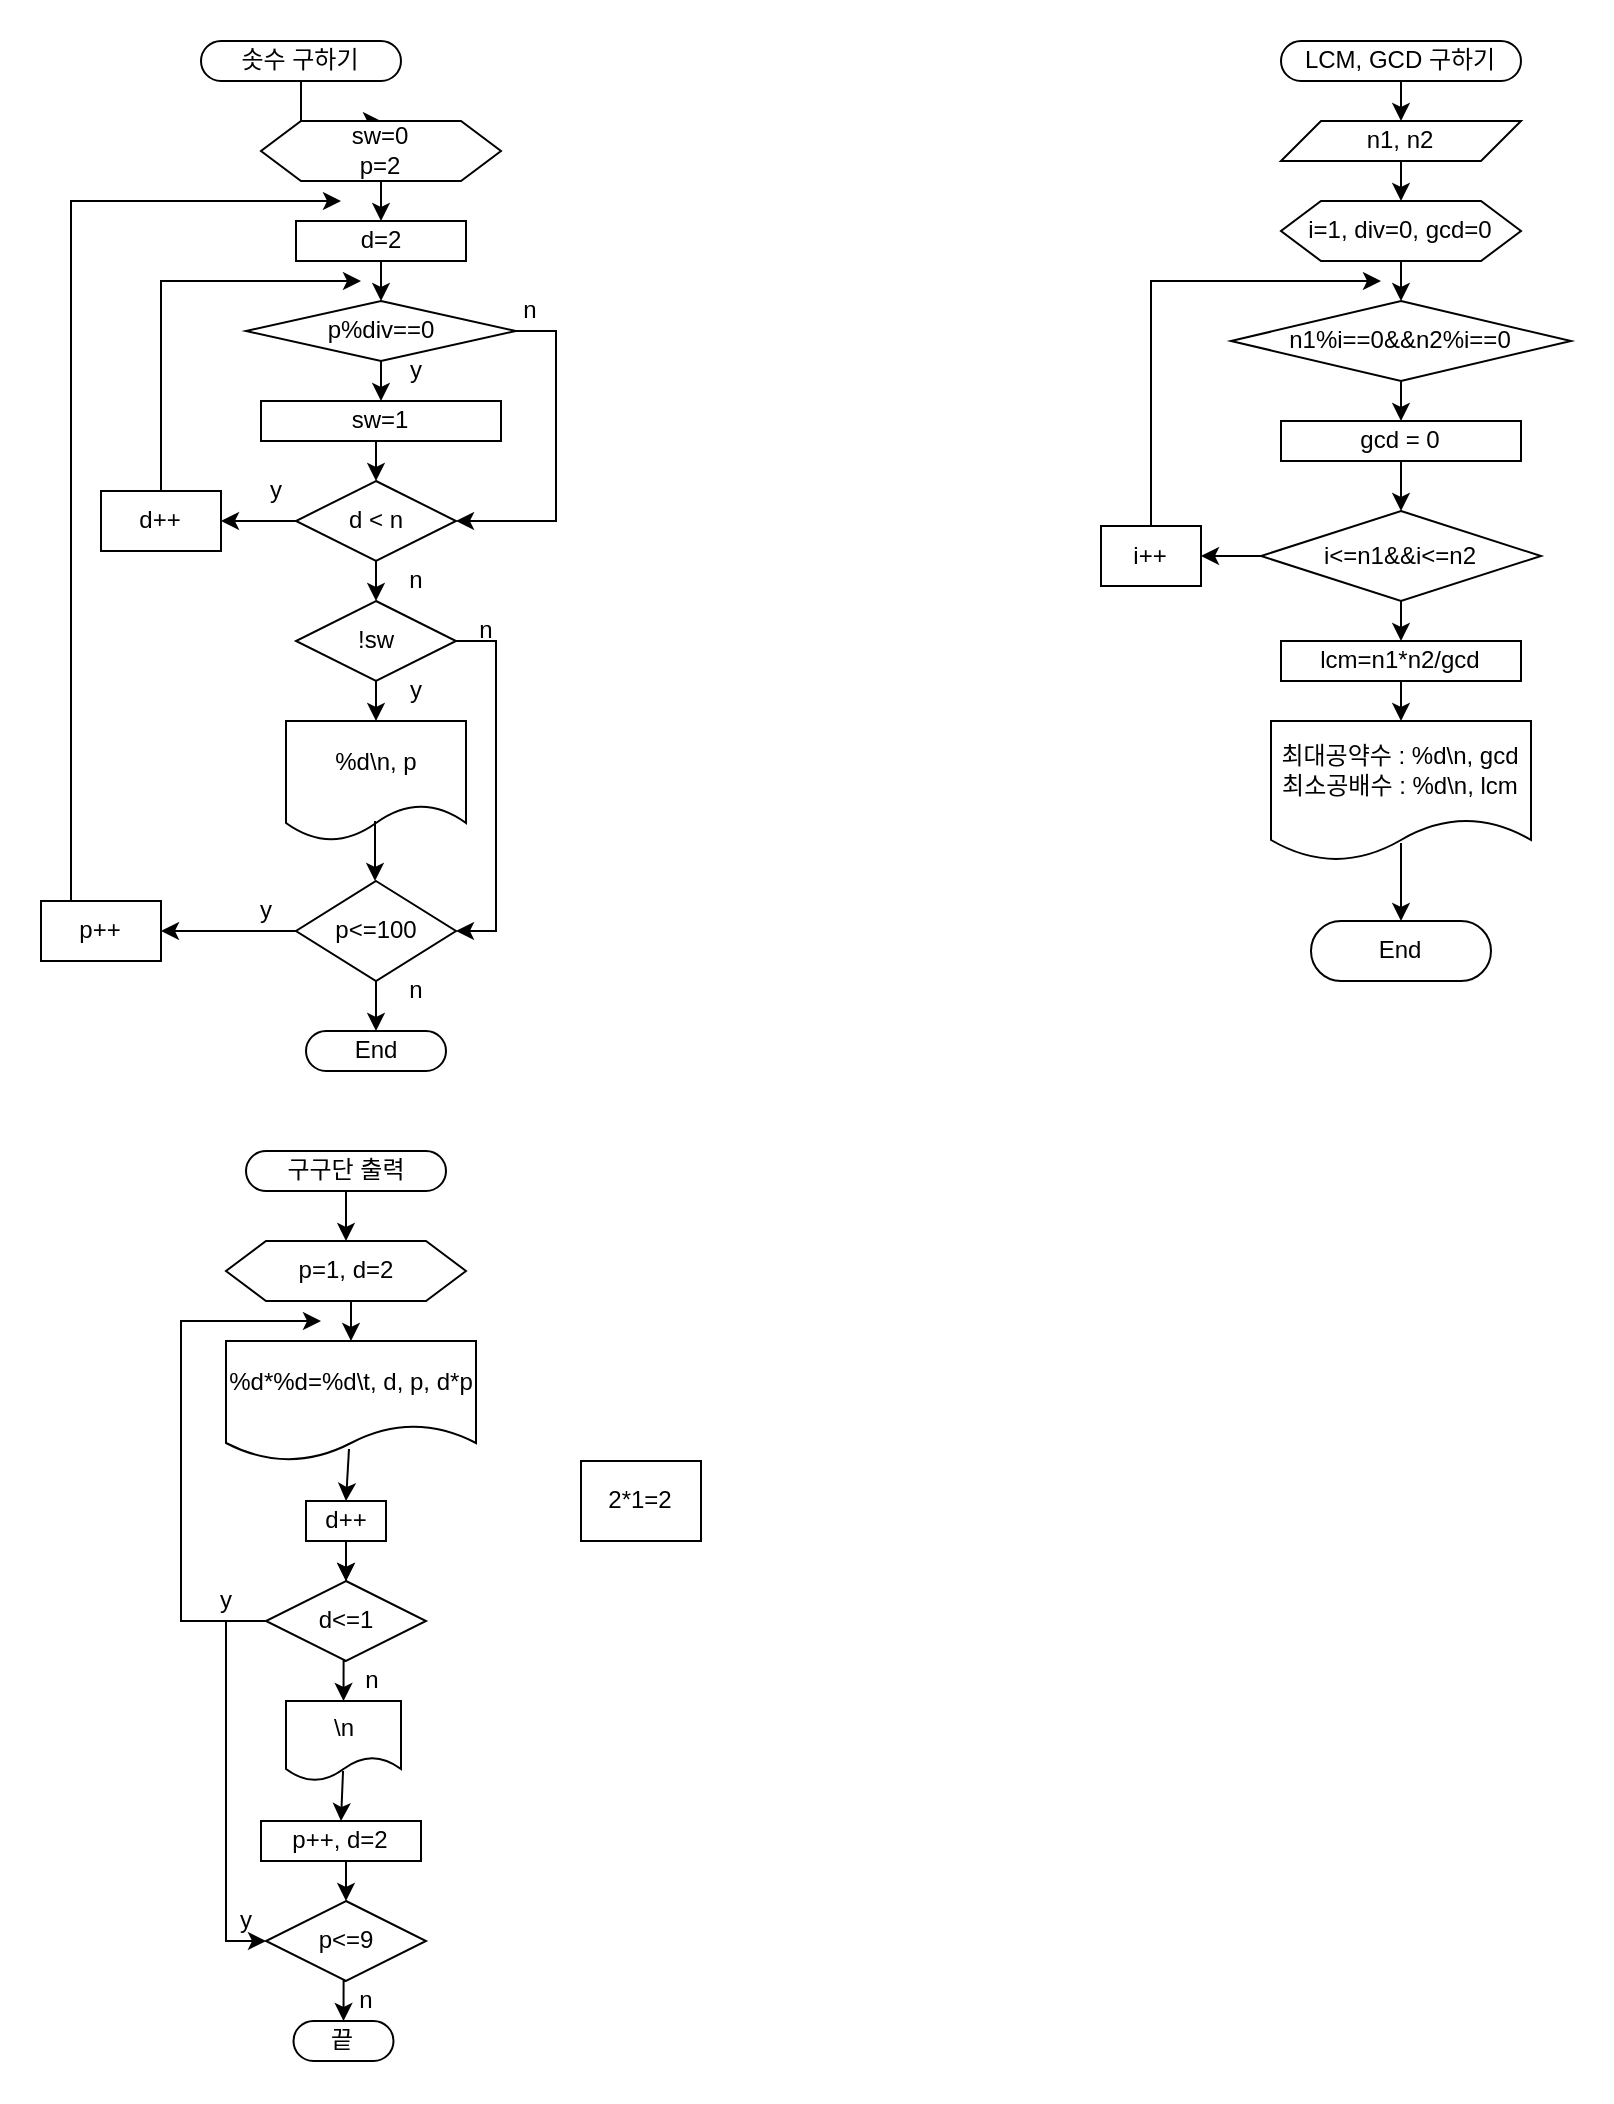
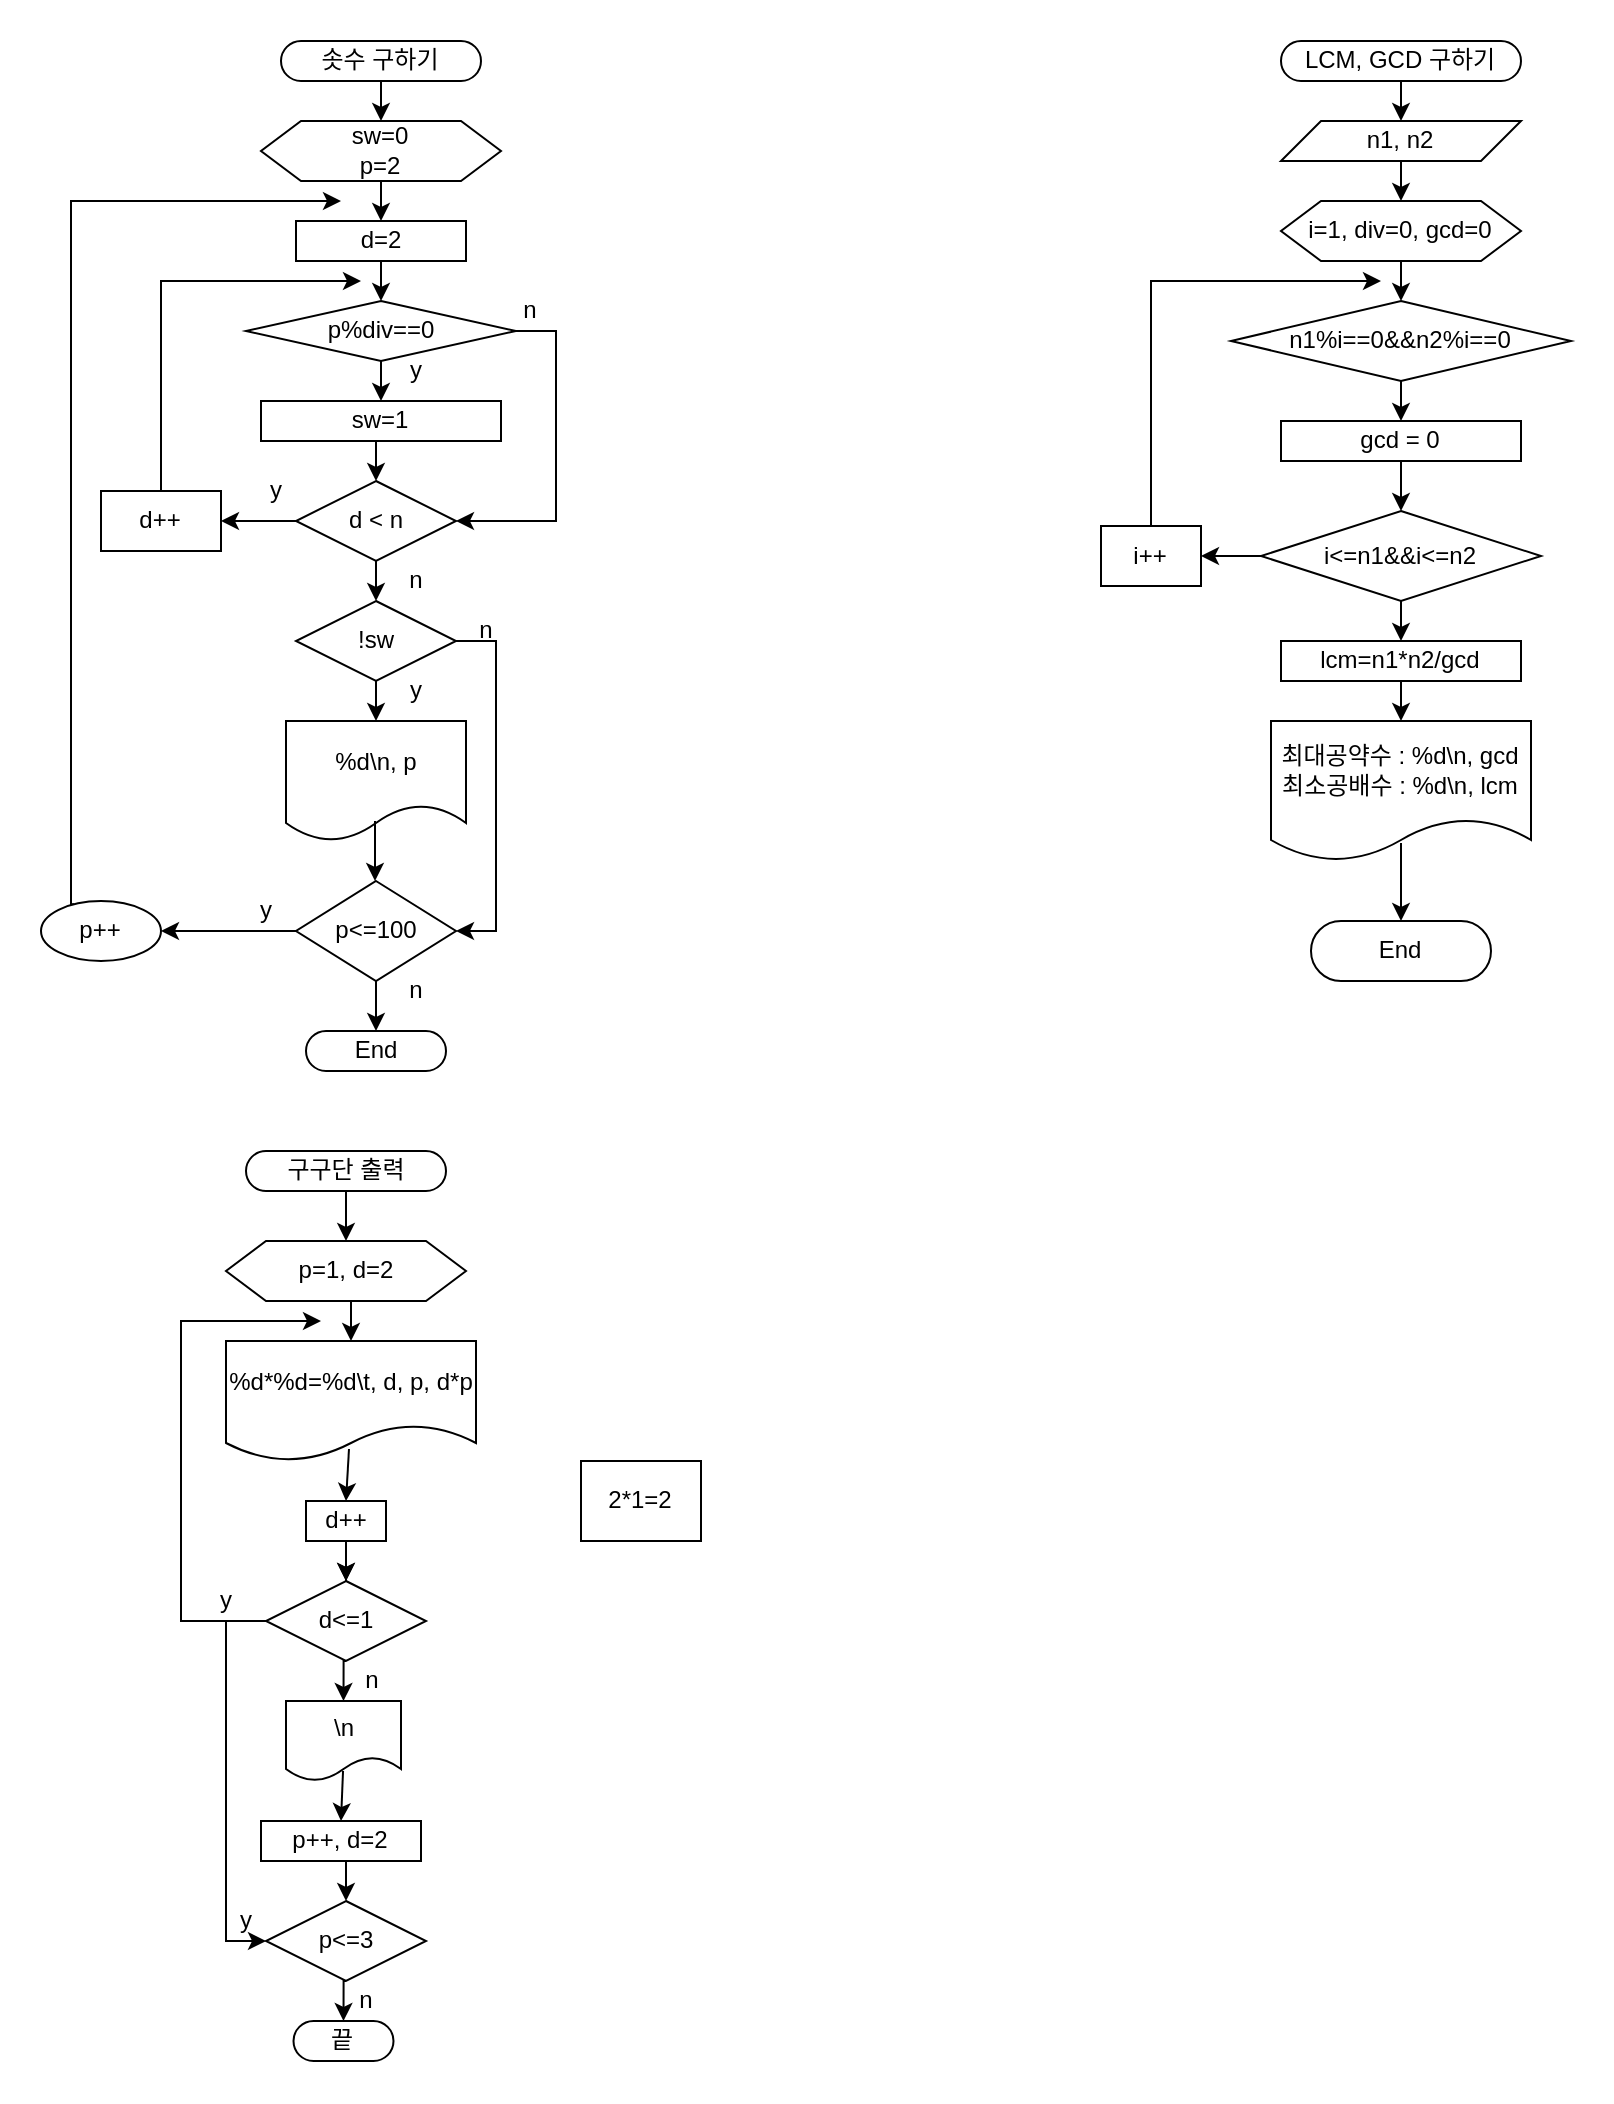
node "솟수 구하기": moved (301, 61) -> (381, 61)
node "p++": shape rectangle -> ellipse
node "p<=9": label "p<=9" -> "p<=3"
